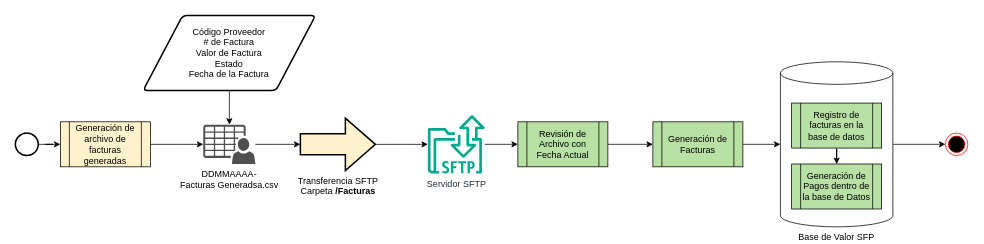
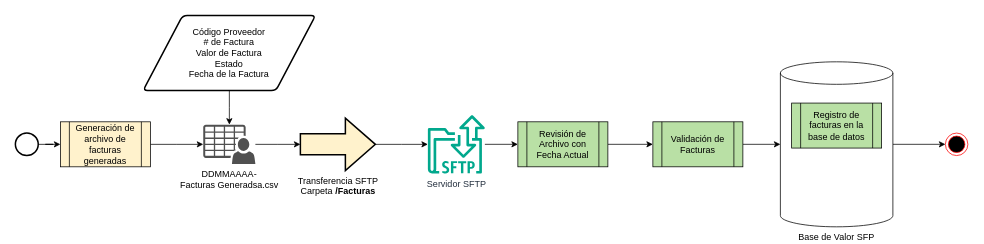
node "Generación de Facturas": label "Generación de Facturas" -> "Validación de Facturas"
edge "Registro de facturas en la base de datos" -> "Generación de Pagos dentro de la base de Datos": removed
node "Generación de Pagos dentro de la base de Datos": removed
